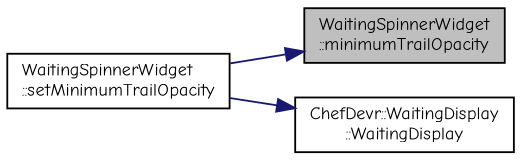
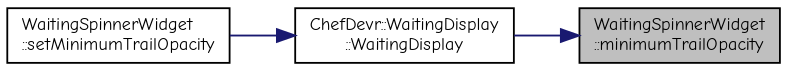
edge "WaitingSpinnerWidget ::setMinimumTrailOpacity" -> "WaitingSpinnerWidget ::minimumTrailOpacity": now "ChefDevr::WaitingDisplay ::WaitingDisplay" -> "WaitingSpinnerWidget ::minimumTrailOpacity"
